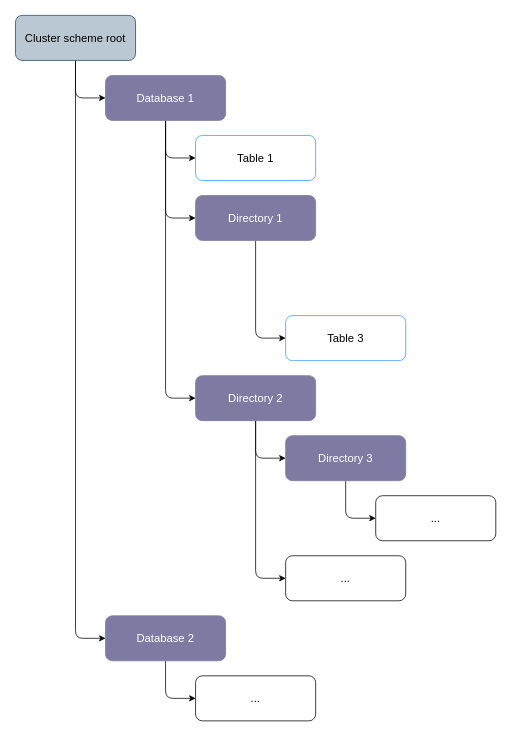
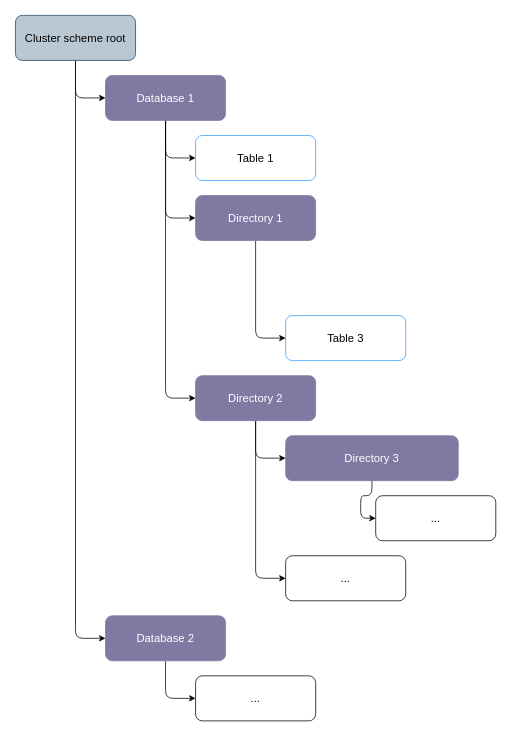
node "Directory 3": size 120x45 -> 173x45
